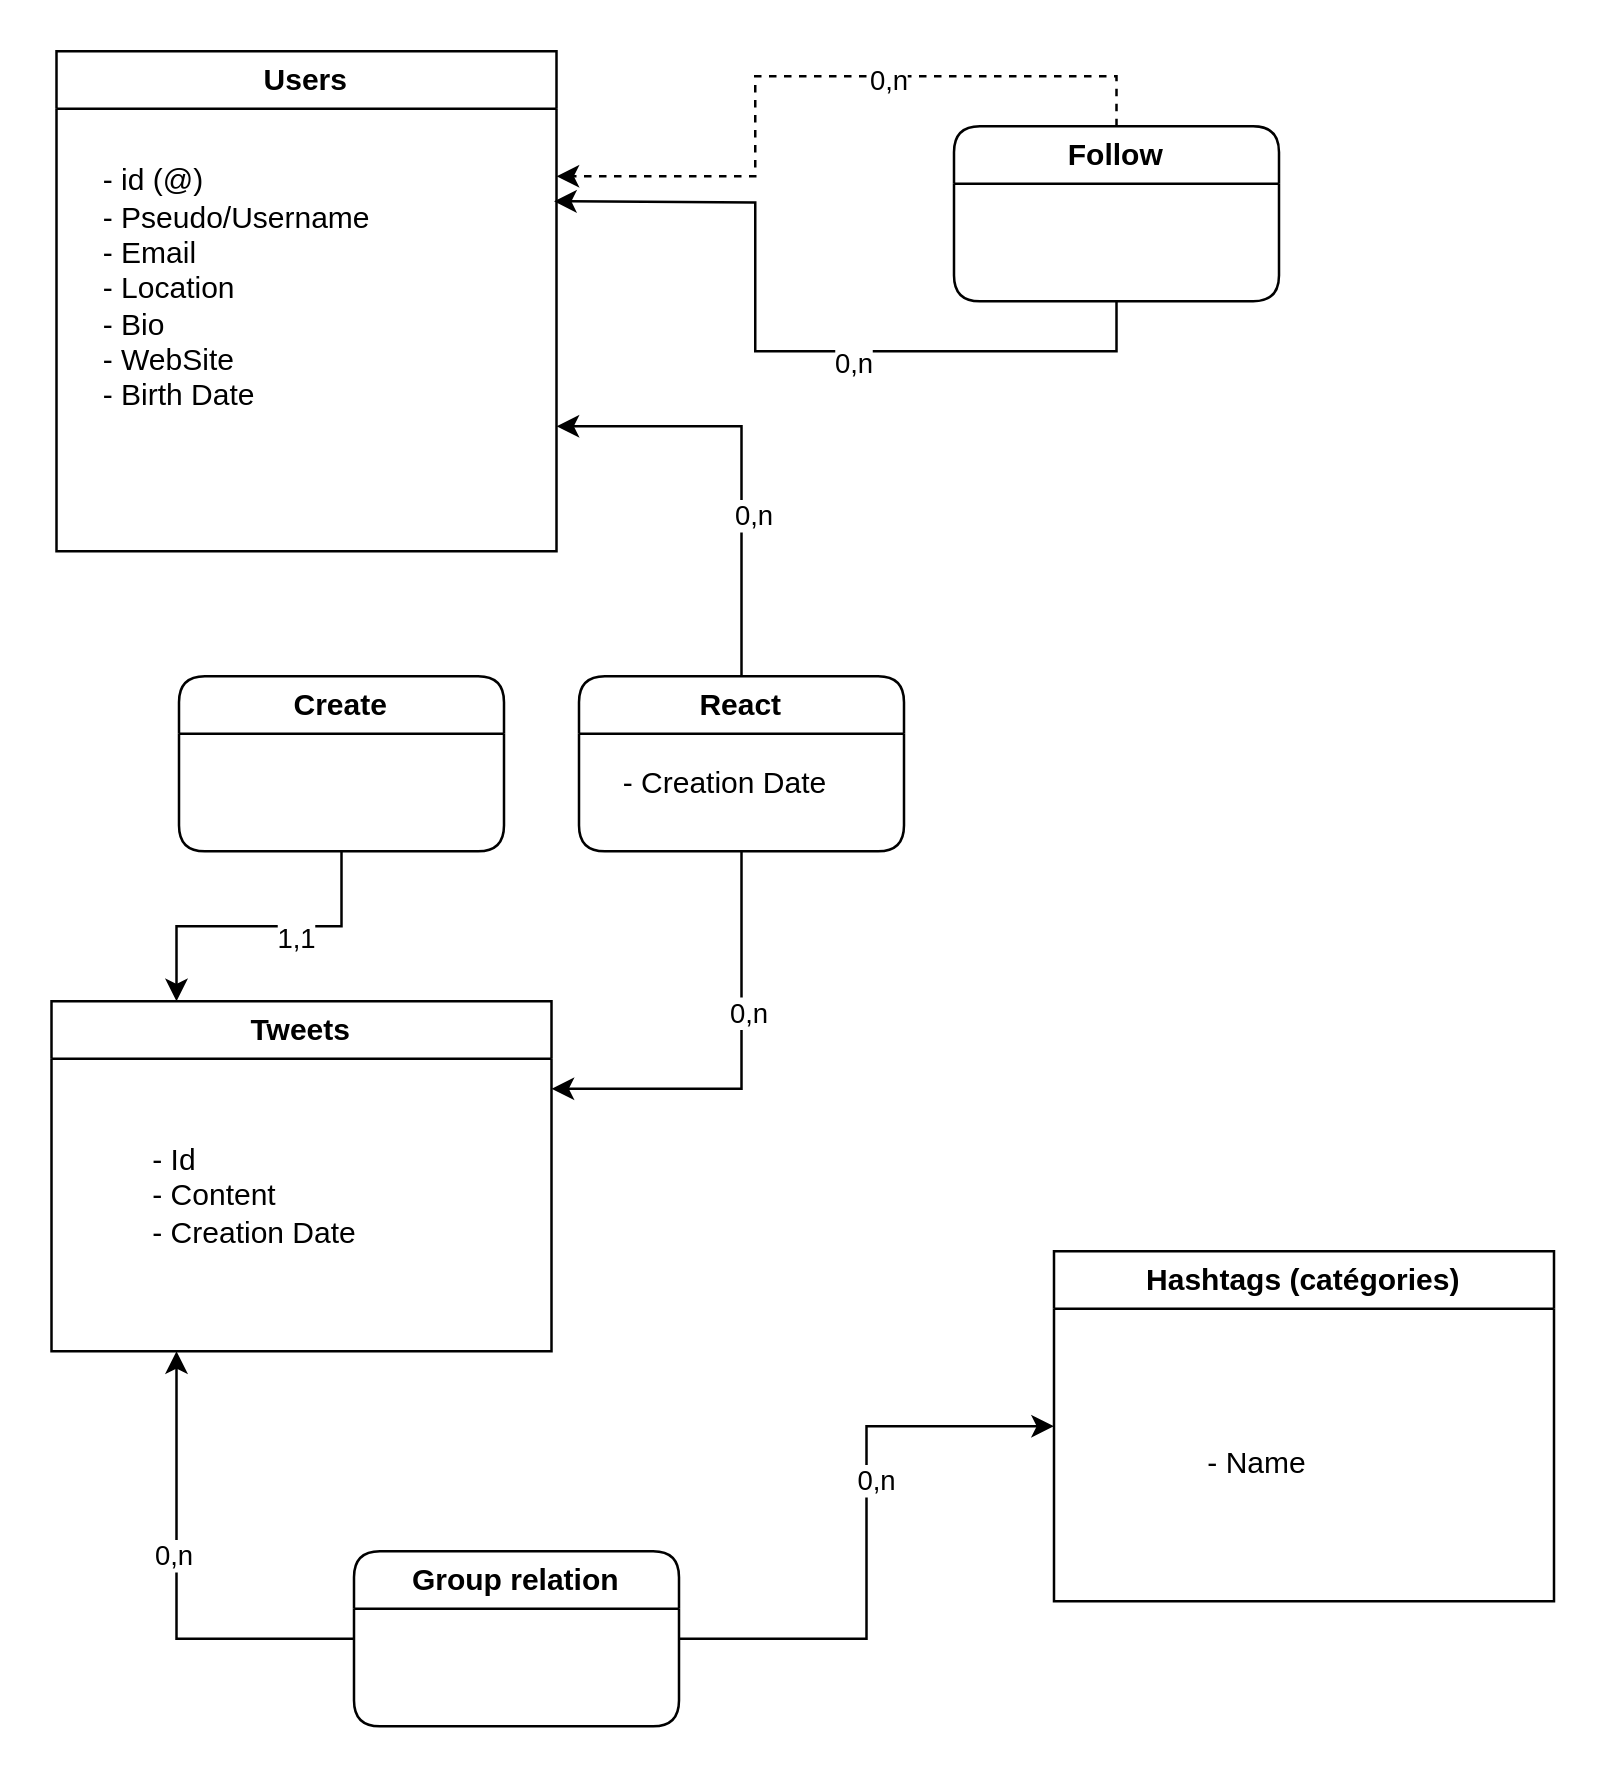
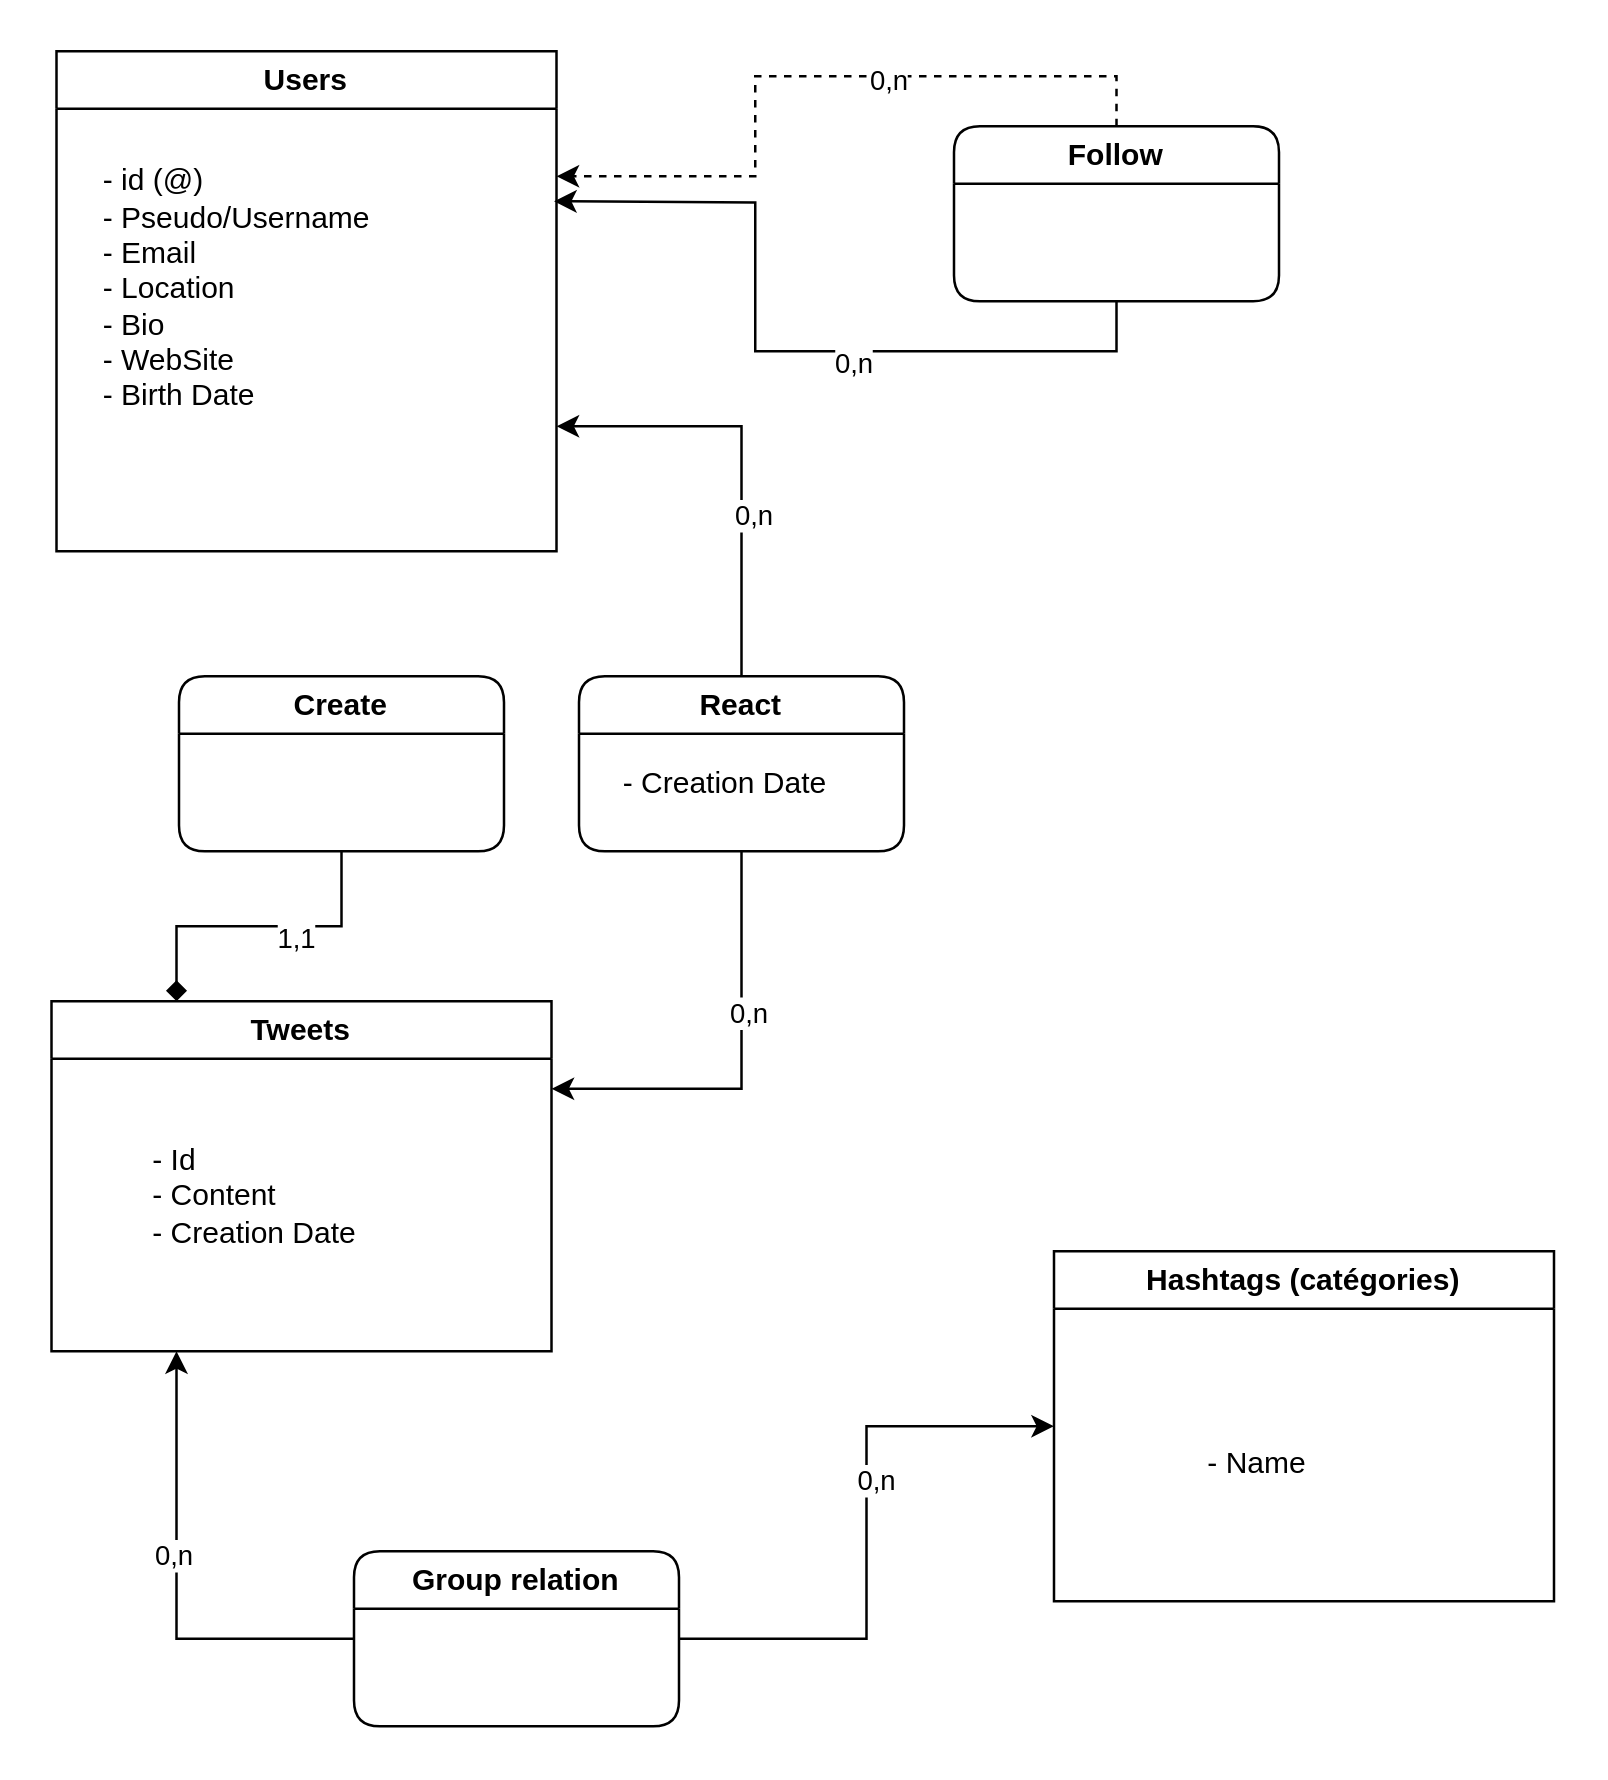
edge "Create" -> "Tweets": arrowhead classic -> diamond
